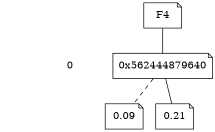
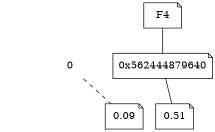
edge "0x562444879640" -- "0.09": now "0" -- "0.09"
node "0.21": label "0.21" -> "0.51"
